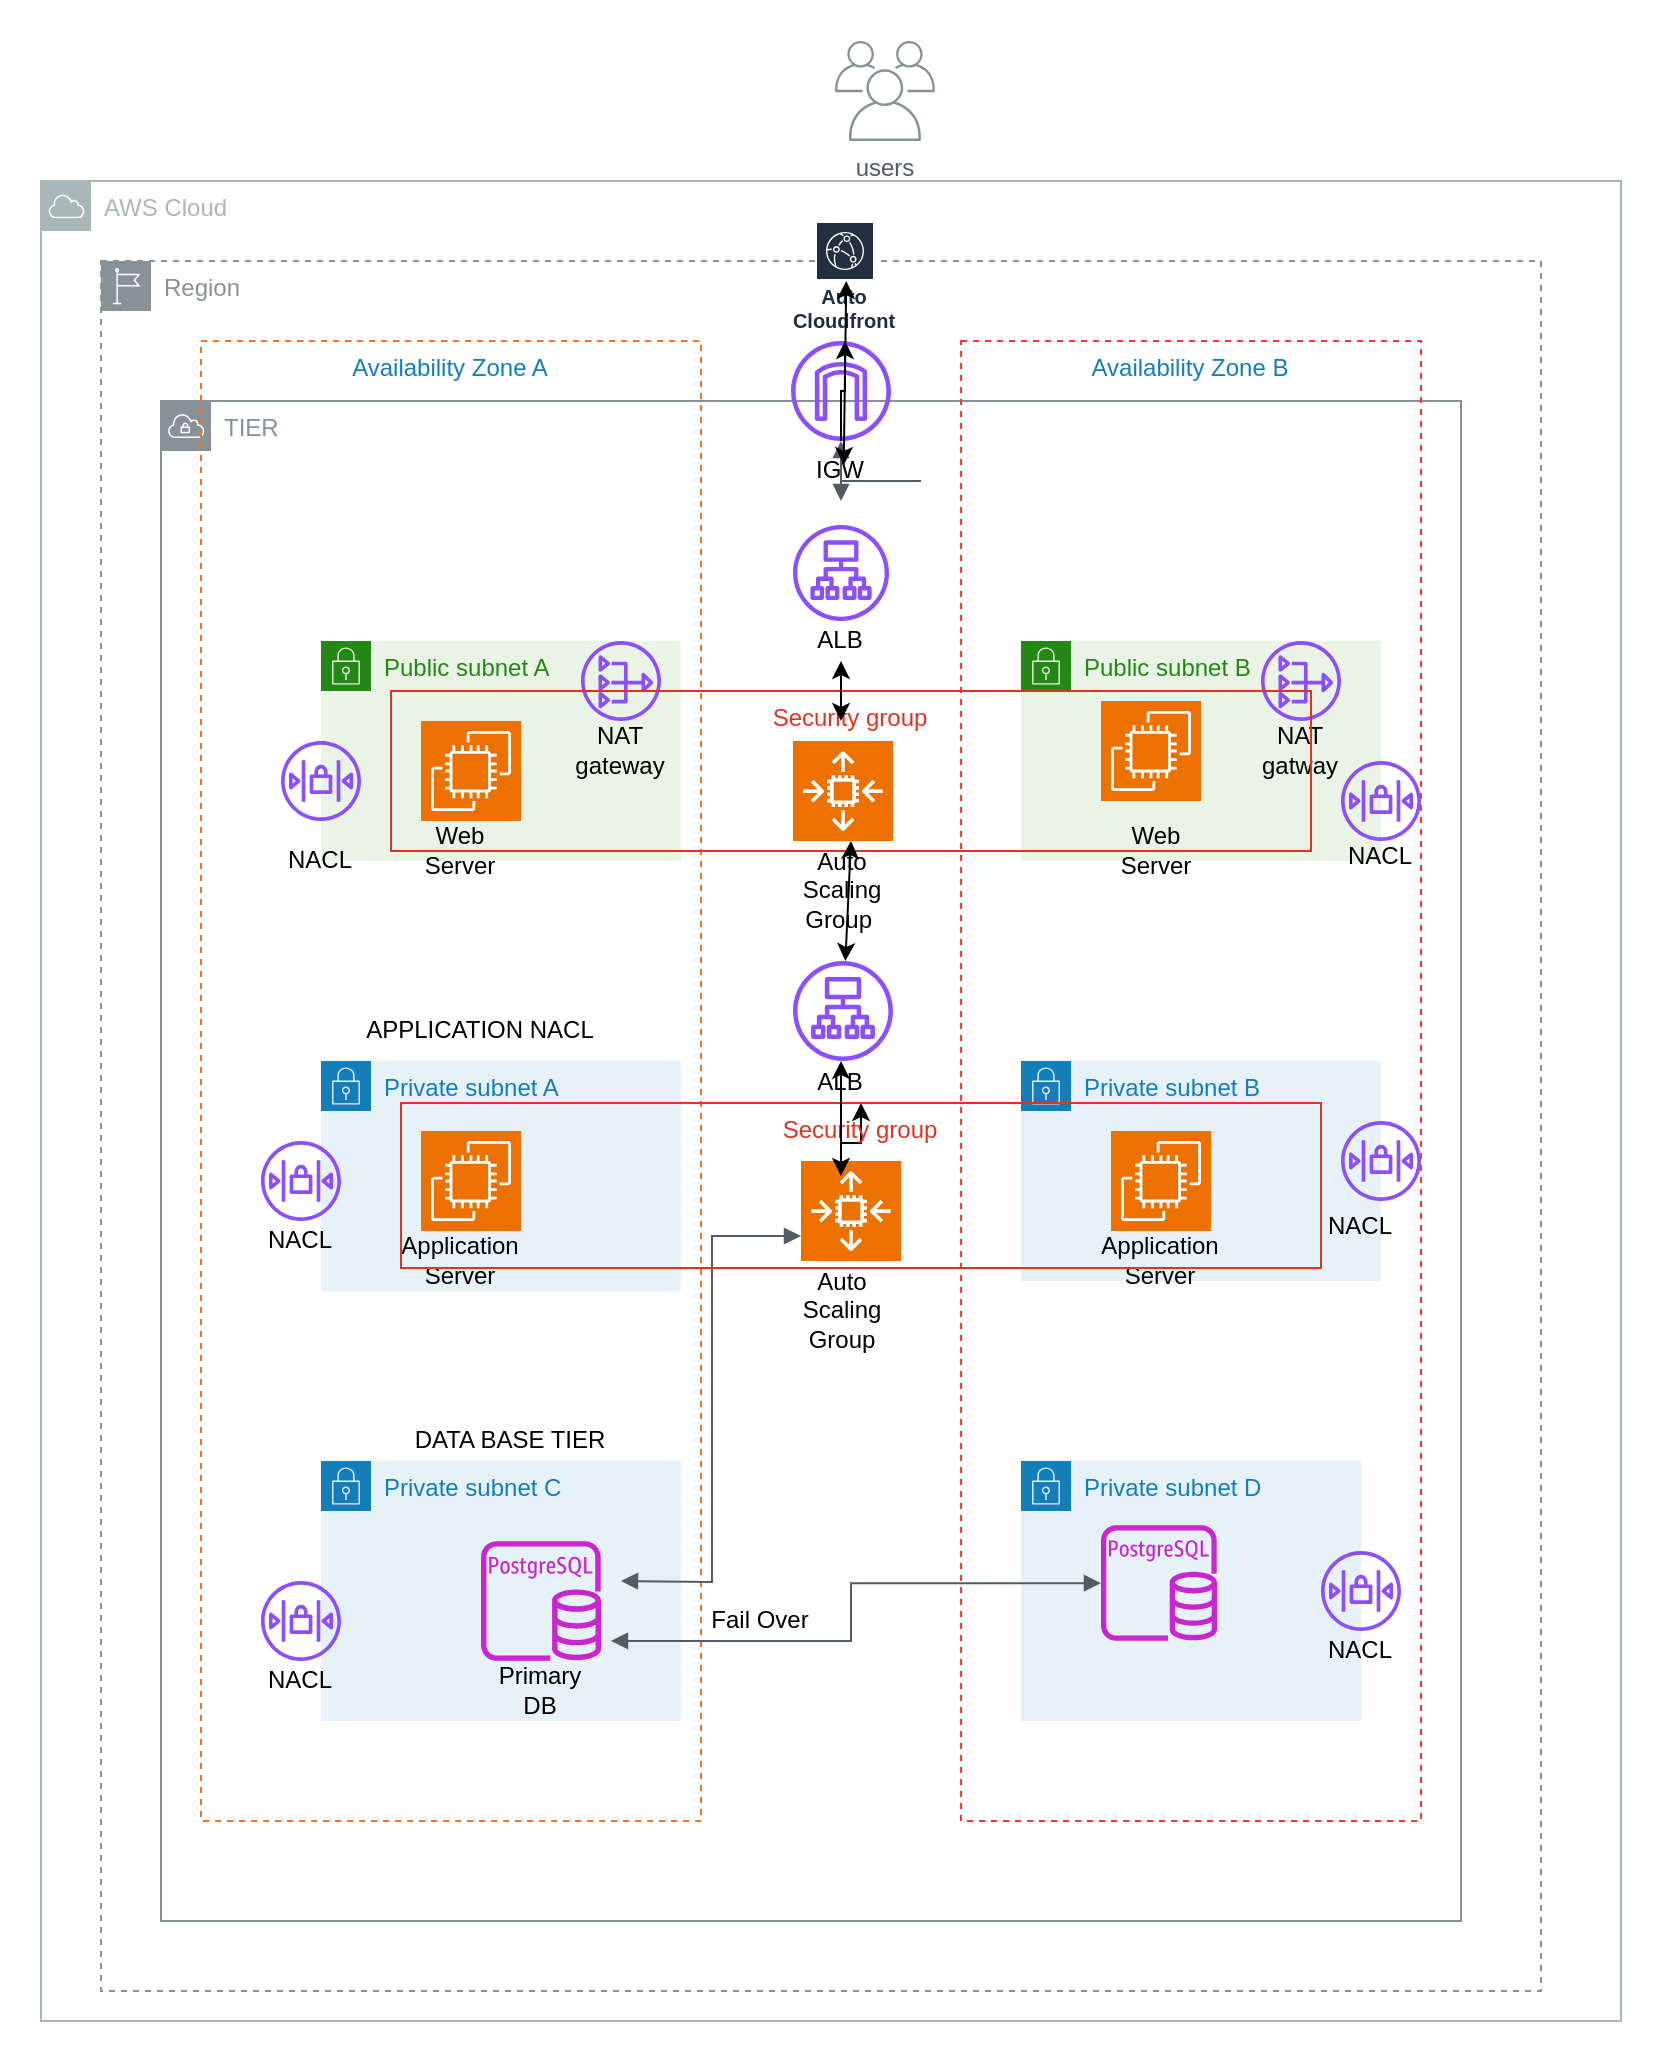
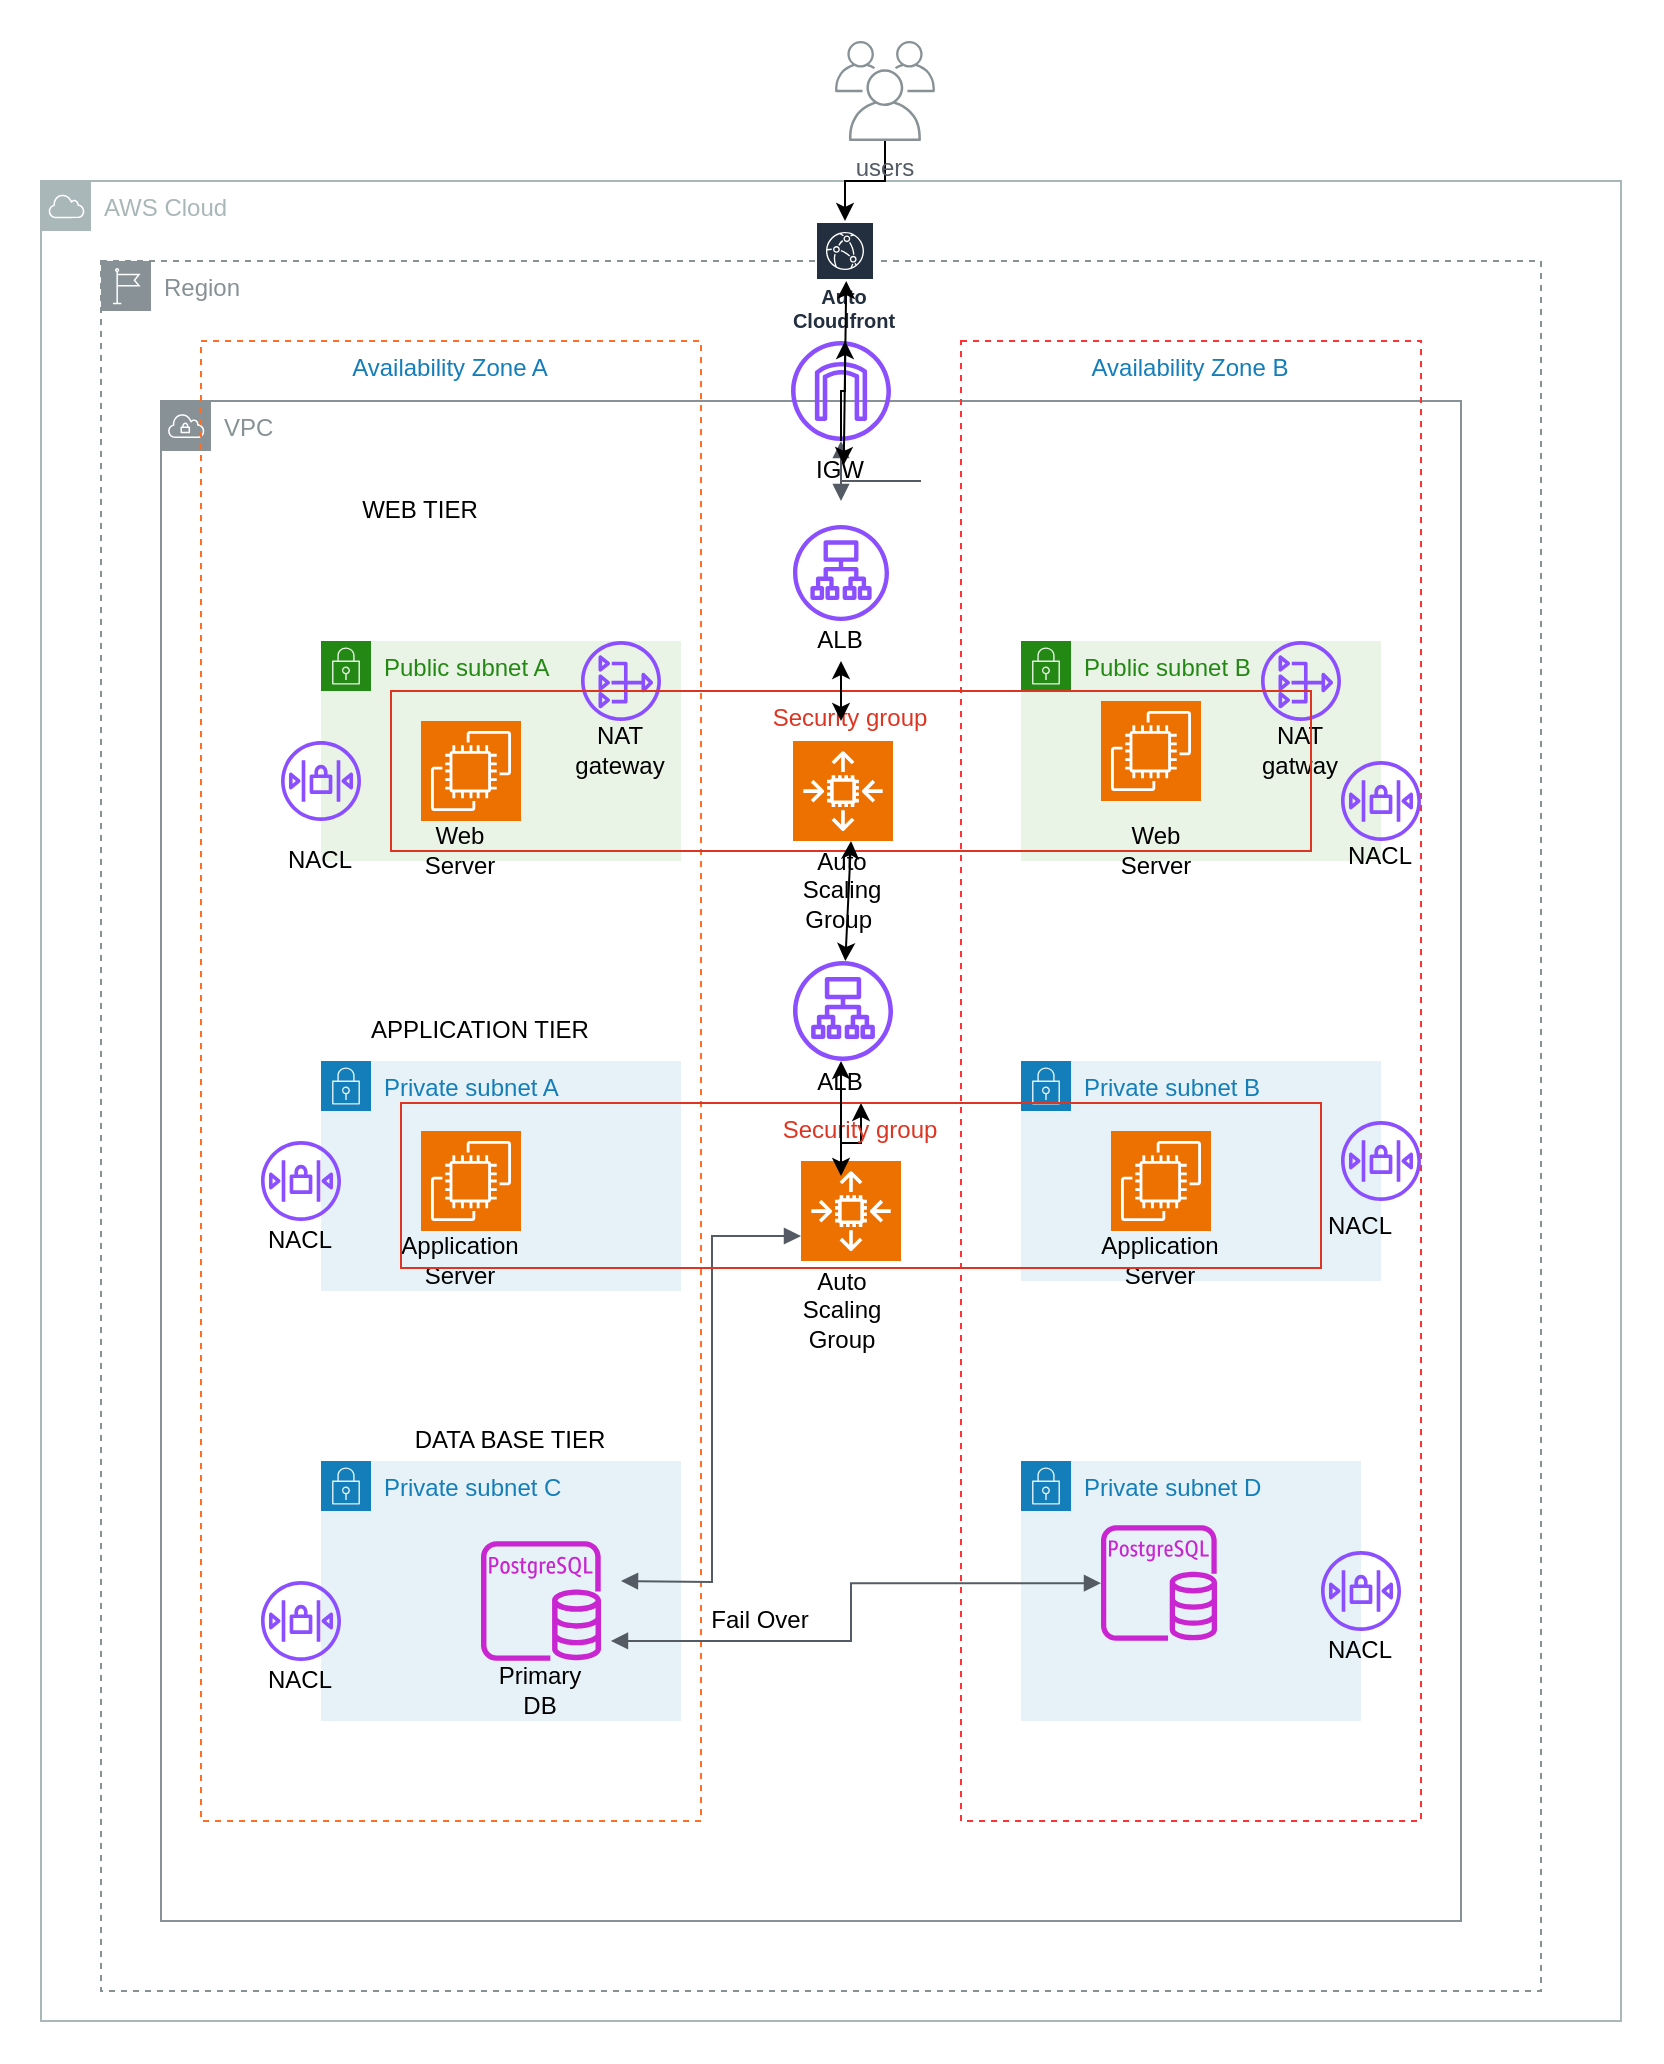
edge "users" -> "Auto Cloudfront": added
node "TIER": label "TIER" -> "VPC"
node "WEB TIER": added
node "APPLICATION NACL": label "APPLICATION NACL" -> "APPLICATION TIER"
